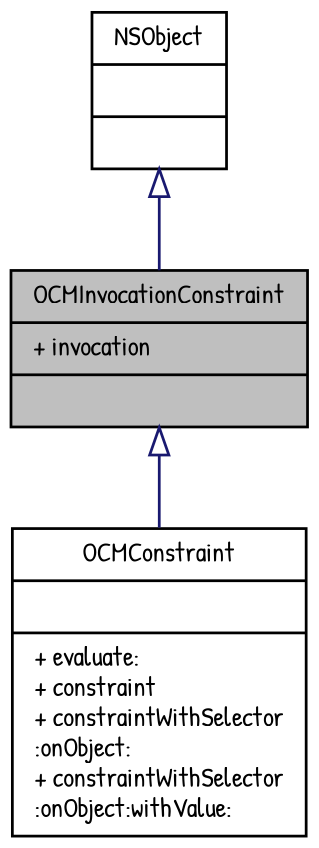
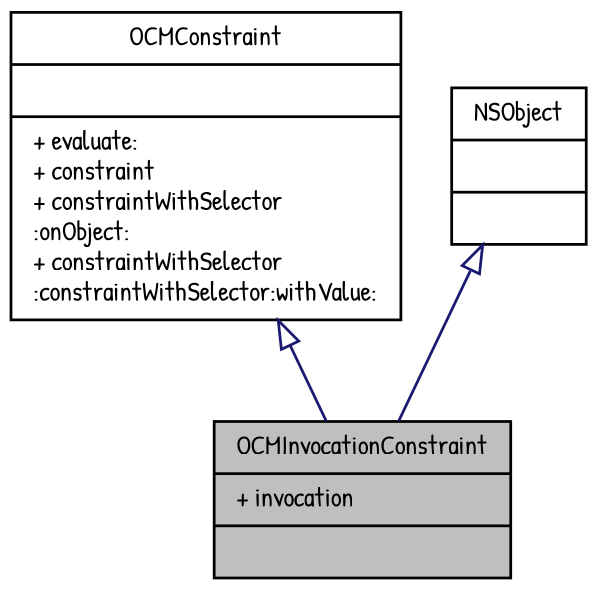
edge "OCMConstraint" -> "OCMInvocationConstraint": reversed
node "OCMConstraint": text ":onObject:withValue:" -> ":constraintWithSelector:withValue:"
